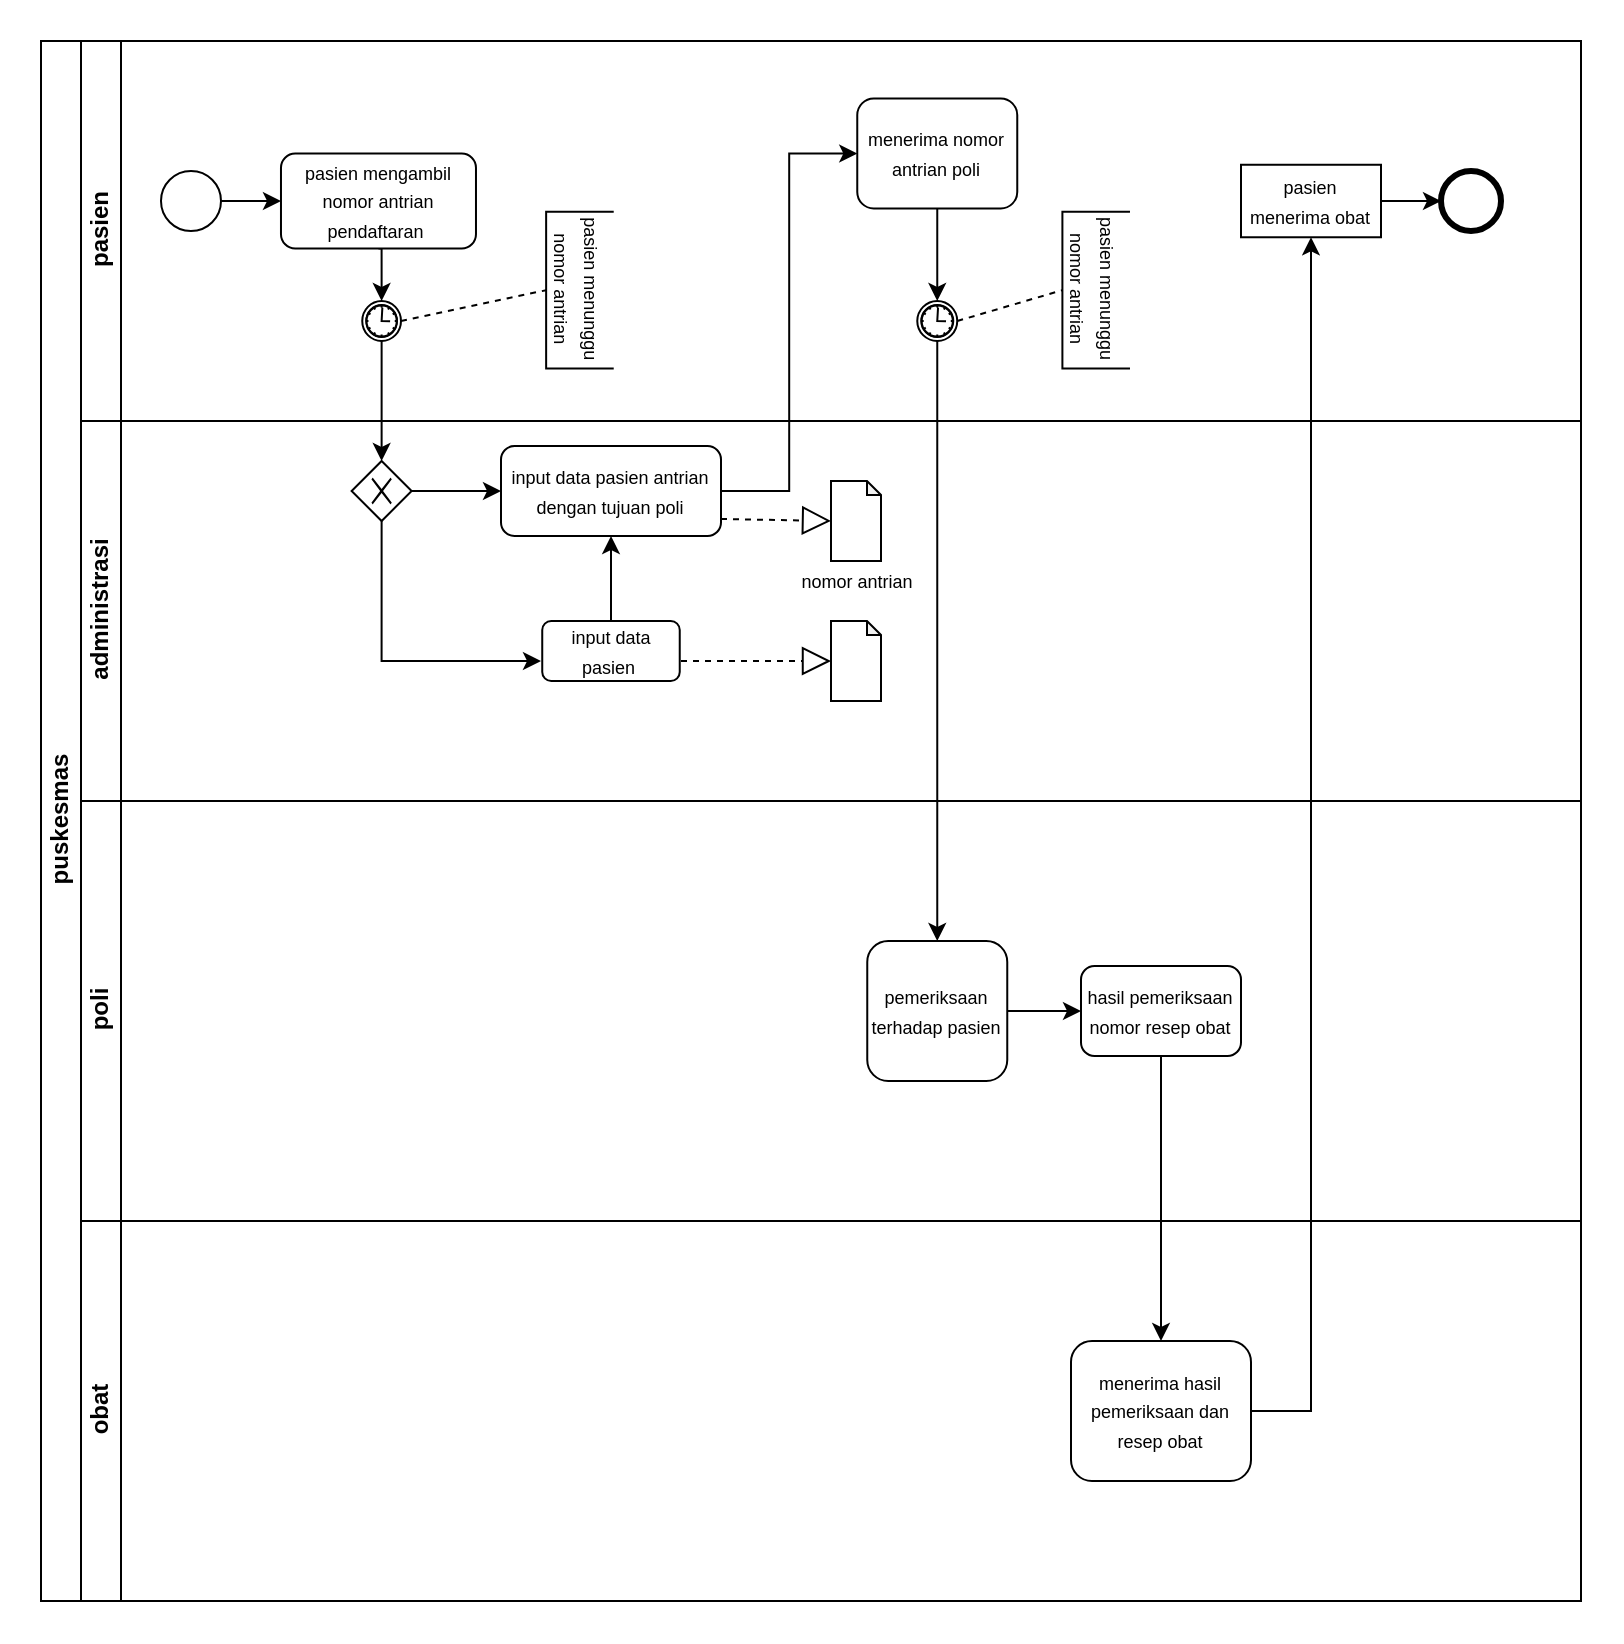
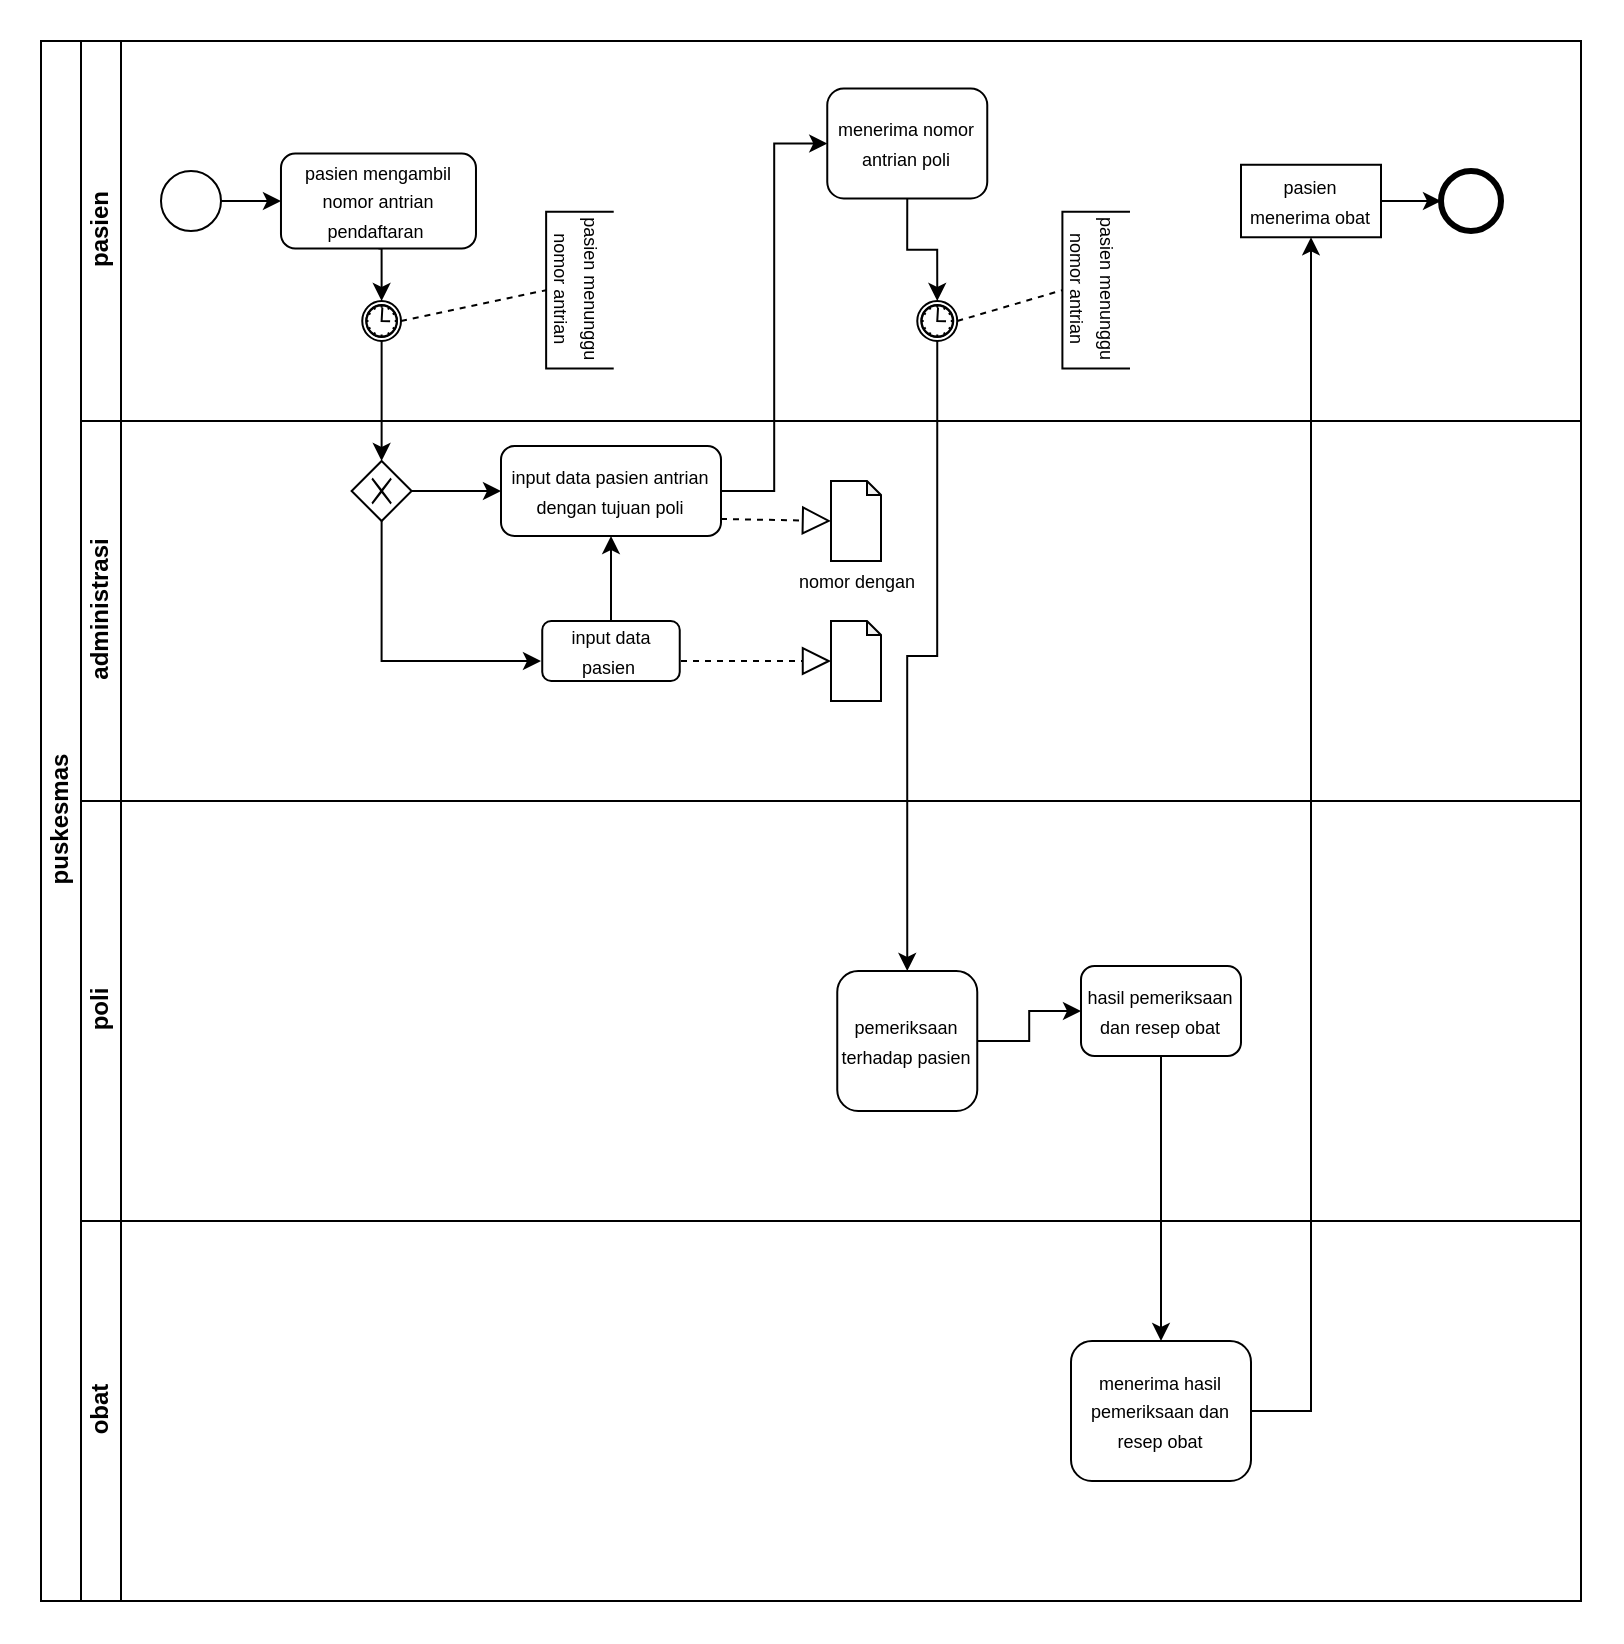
node "menerima nomor antrian poli": moved (937, 154) -> (907, 144)
node "nomor antrian": label "nomor antrian" -> "nomor dengan"
node "pemeriksaan terhadap pasien": moved (937, 1011) -> (907, 1041)
node "hasil pemeriksaan nomor resep obat": label "hasil pemeriksaan nomor resep obat" -> "hasil pemeriksaan dan resep obat"
